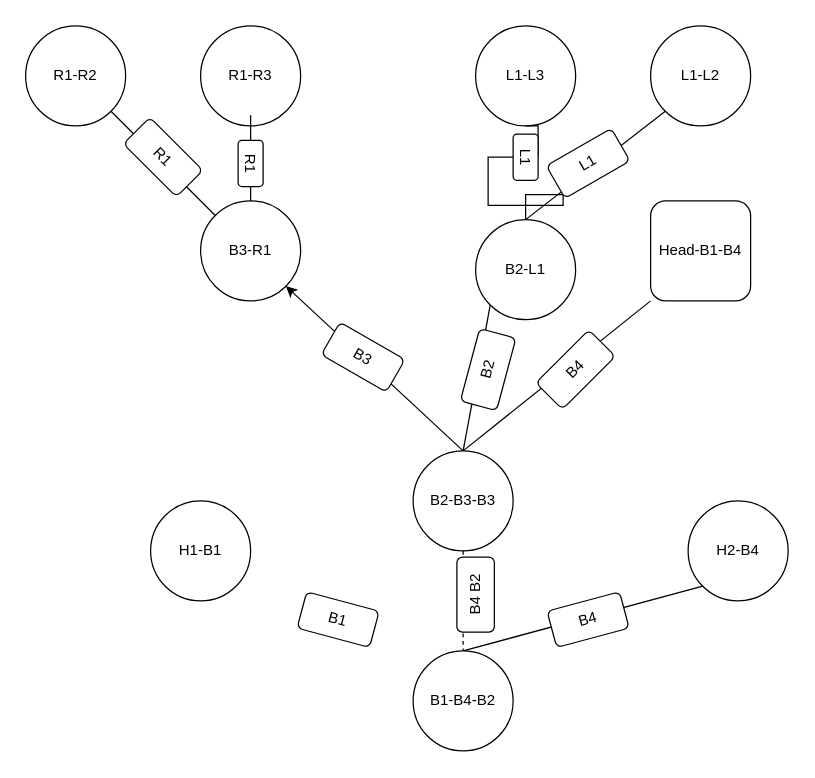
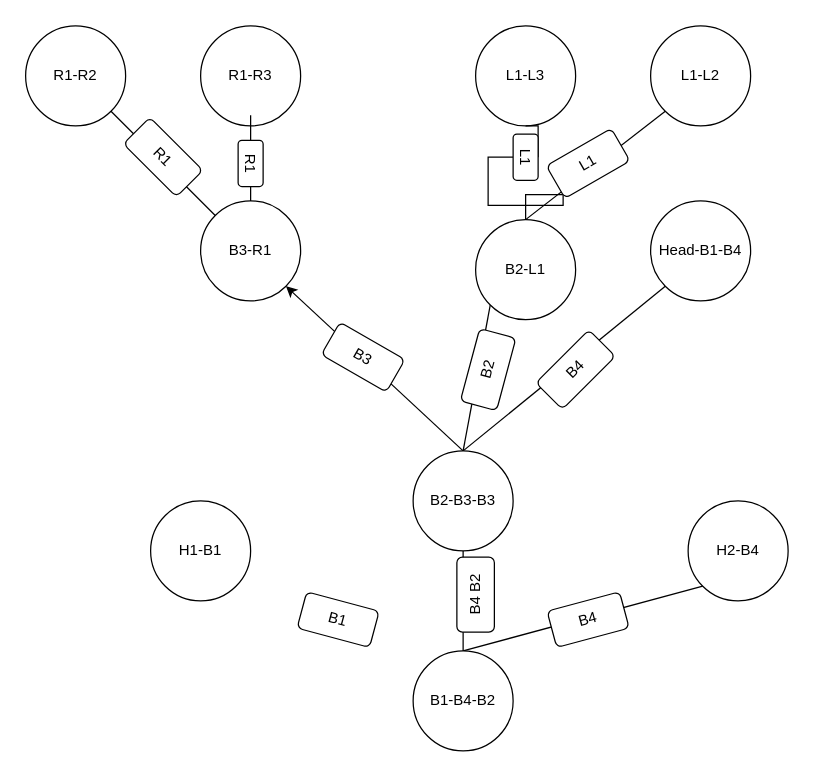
node "Head-B1-B4": shape rounded rectangle -> ellipse
edge "B2-B3-B3" -- "B1-B4-B2": style dashed -> solid
